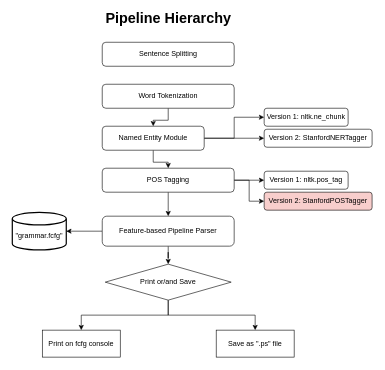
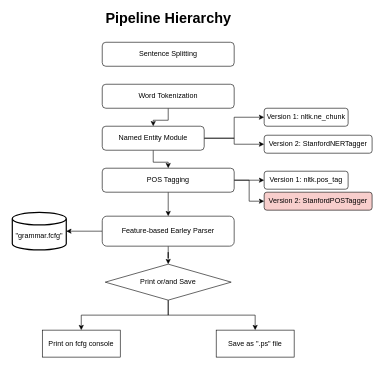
node "Version 2: StanfordNERTagger": moved (318, 138) -> (318, 144)
node "Feature-based Pipeline Parser": label "Feature-based Pipeline Parser" -> "Feature-based Earley Parser"
